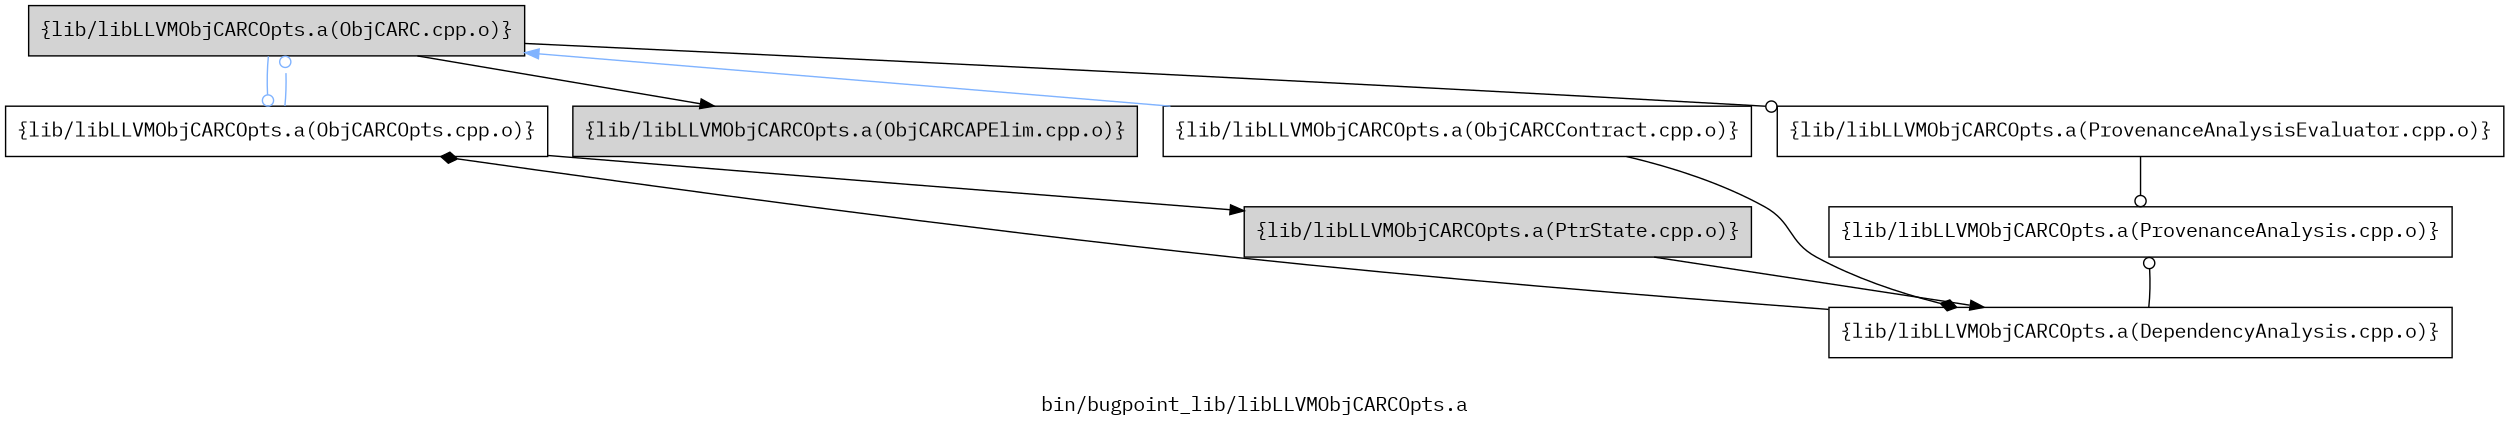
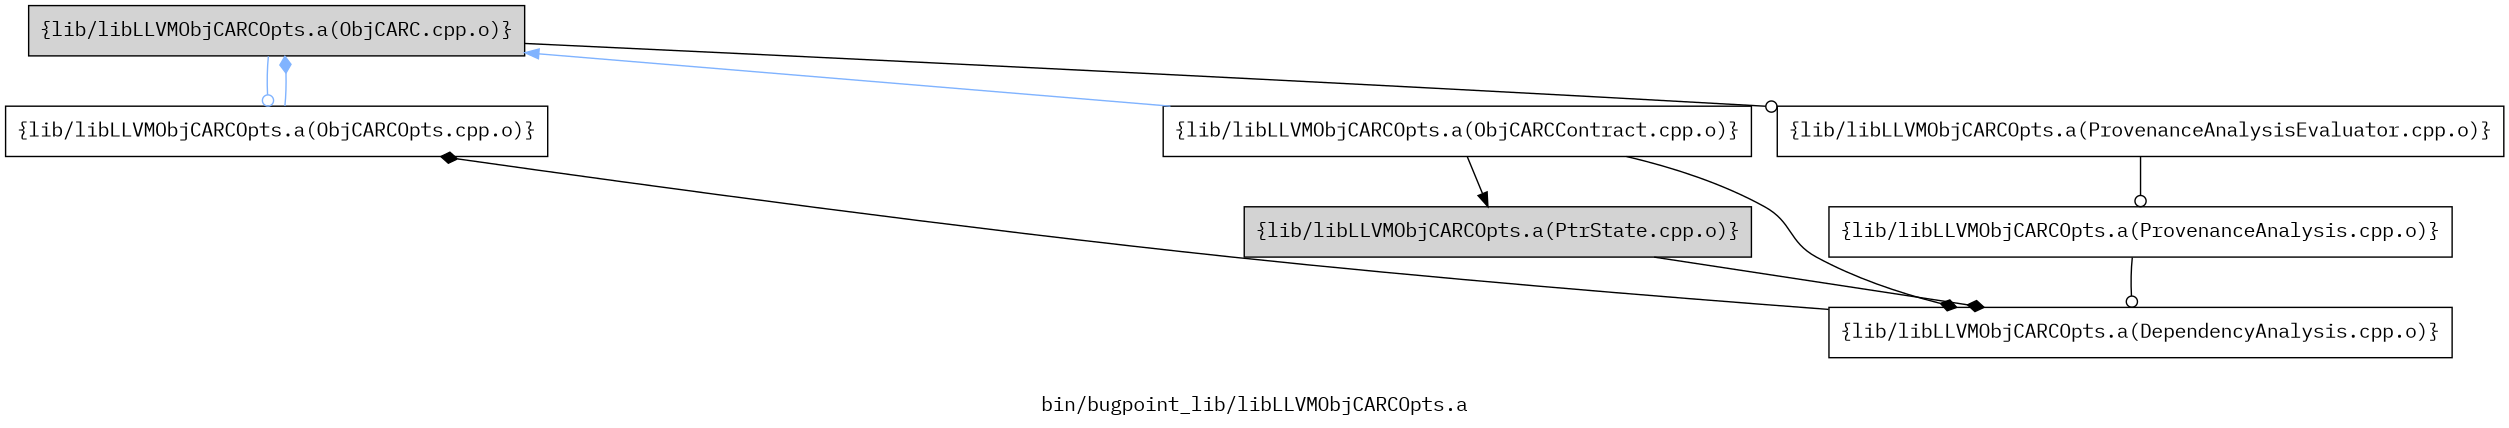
edge "{lib/libLLVMObjCARCOpts.a(ObjCARCOpts.cpp.o)}" -> "{lib/libLLVMObjCARCOpts.a(ObjCARC.cpp.o)}": arrowhead odot -> diamond
node "{lib/libLLVMObjCARCOpts.a(ObjCARCAPElim.cpp.o)}": removed
edge "{lib/libLLVMObjCARCOpts.a(ObjCARCOpts.cpp.o)}" -> "{lib/libLLVMObjCARCOpts.a(PtrState.cpp.o)}": now "{lib/libLLVMObjCARCOpts.a(ObjCARCContract.cpp.o)}" -> "{lib/libLLVMObjCARCOpts.a(PtrState.cpp.o)}"
edge "{lib/libLLVMObjCARCOpts.a(PtrState.cpp.o)}" -> "{lib/libLLVMObjCARCOpts.a(DependencyAnalysis.cpp.o)}": arrowhead normal -> diamond
edge "{lib/libLLVMObjCARCOpts.a(DependencyAnalysis.cpp.o)}" -> "{lib/libLLVMObjCARCOpts.a(ProvenanceAnalysis.cpp.o)}": reversed
